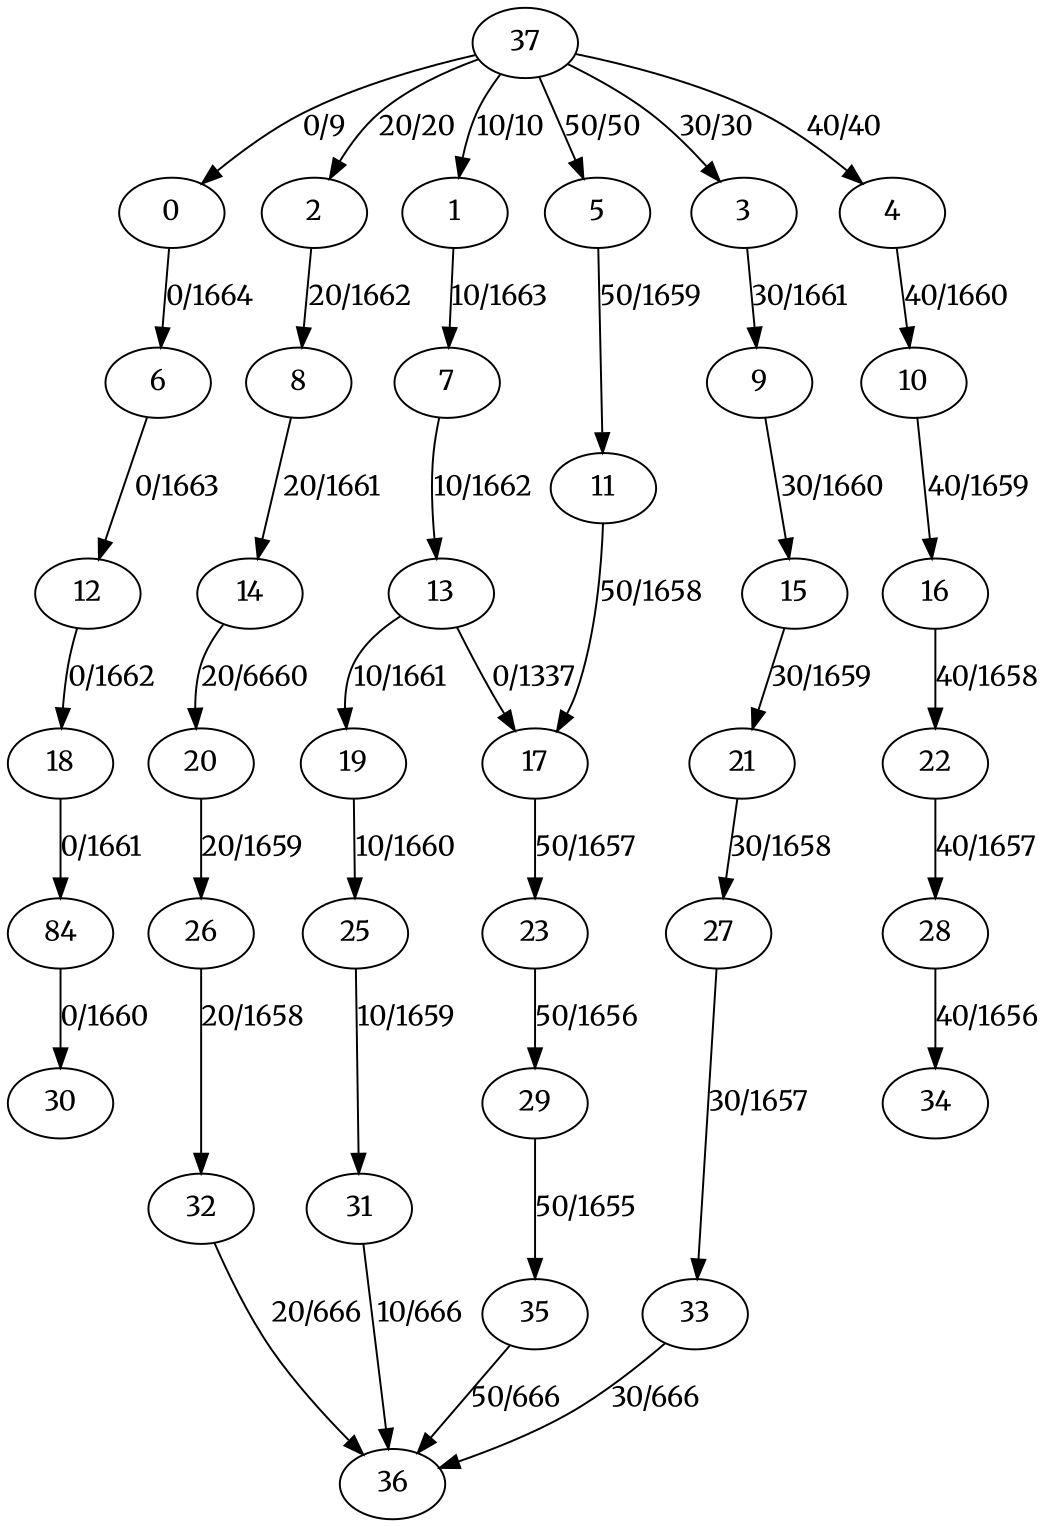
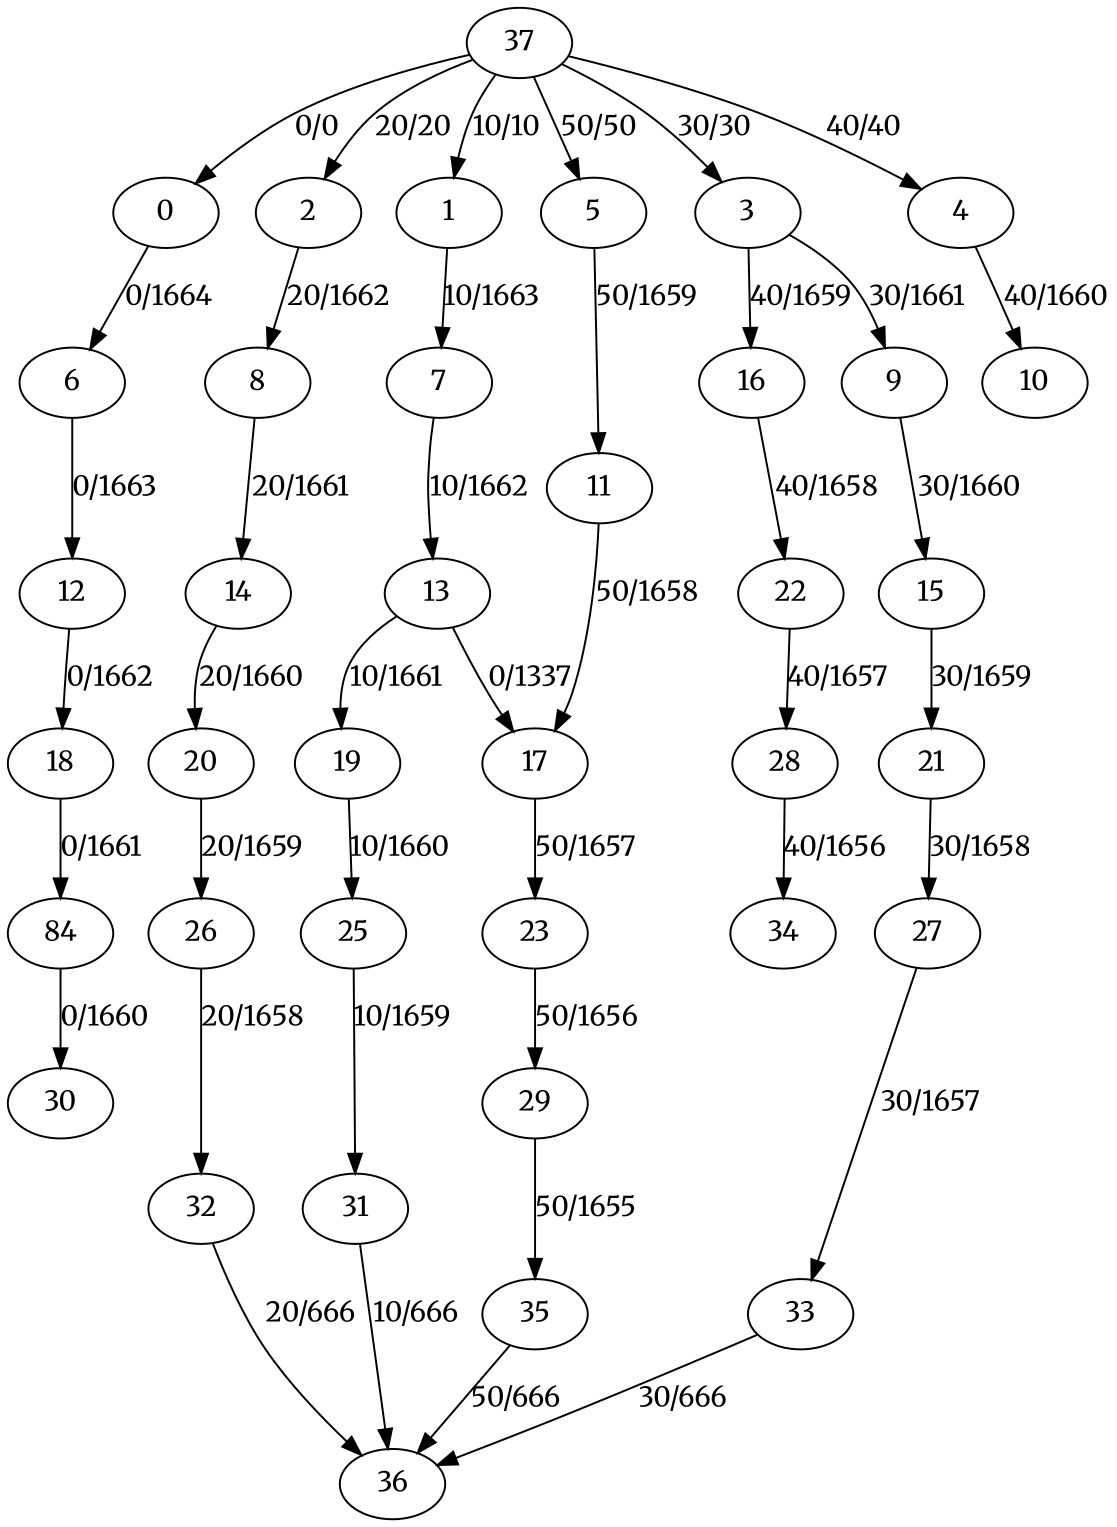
edge "37" -> "0": label "0/9" -> "0/0"
edge "10" -> "16": now "3" -> "16"
edge "14" -> "20": label "20/6660" -> "20/1660"
